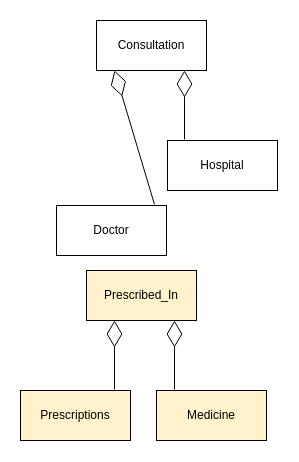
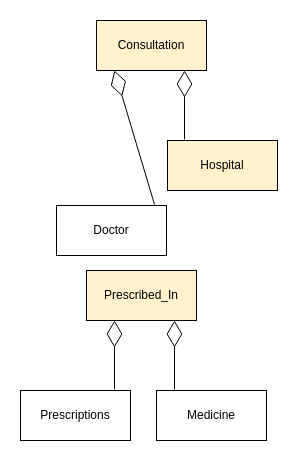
node "Consultation": fillcolor #ffffff -> #fff2cc
node "Hospital": fillcolor #ffffff -> #fff2cc
node "Prescriptions": fillcolor #fff2cc -> #ffffff
node "Medicine": fillcolor #fff2cc -> #ffffff
